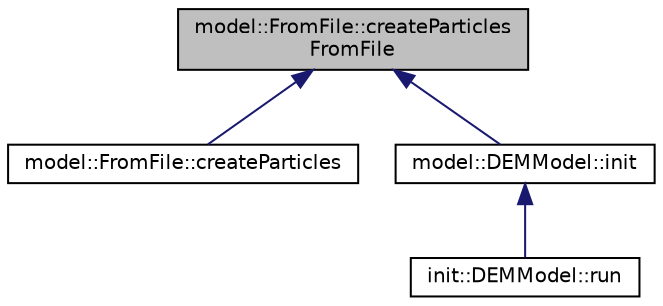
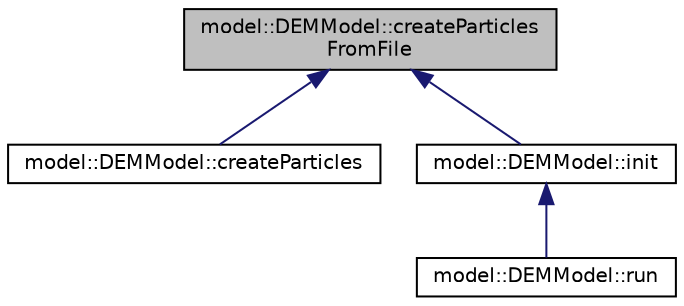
node "model::FromFile::createParticles FromFile": label "model::FromFile::createParticles FromFile" -> "model::DEMModel::createParticles FromFile"
node "model::FromFile::createParticles": label "model::FromFile::createParticles" -> "model::DEMModel::createParticles"
node "init::DEMModel::run": label "init::DEMModel::run" -> "model::DEMModel::run"
